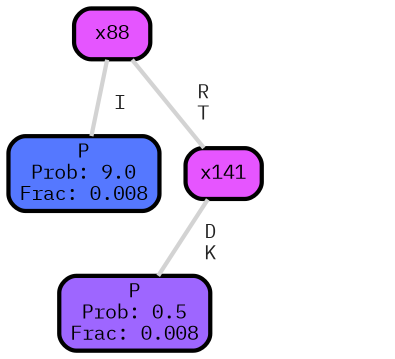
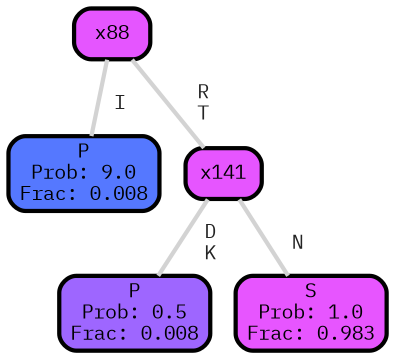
node "S Prob: 1.0 Frac: 0.983": added
